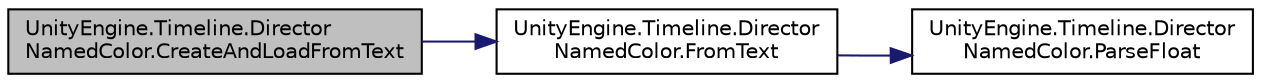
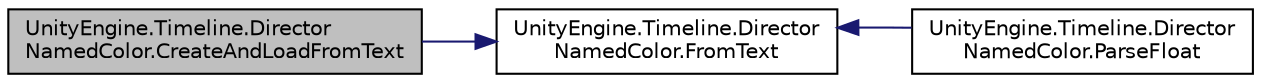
edge "UnityEngine.Timeline.Director NamedColor.FromText" -> "UnityEngine.Timeline.Director NamedColor.ParseFloat": reversed
